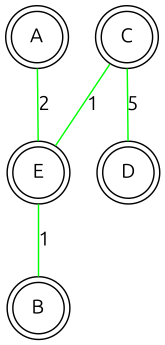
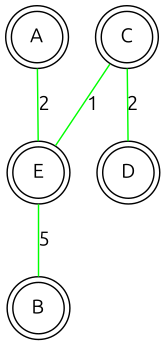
edge "C" -- "D": label "5" -> "2"
edge "E" -- "B": label "1" -> "5"
